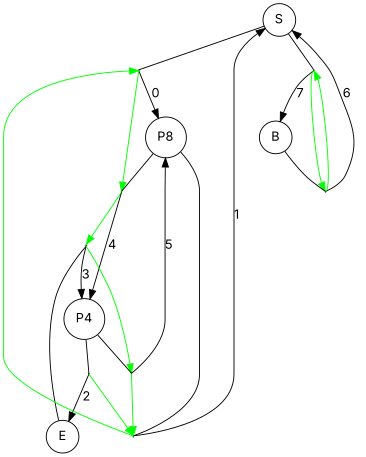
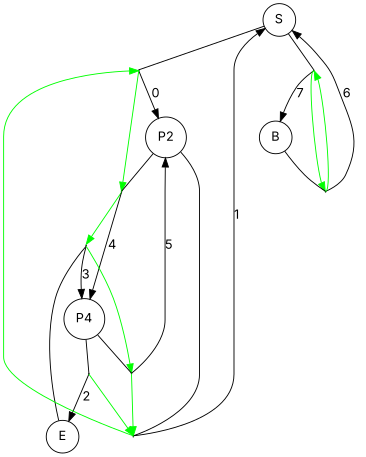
node "P8": label "P8" -> "P2"
